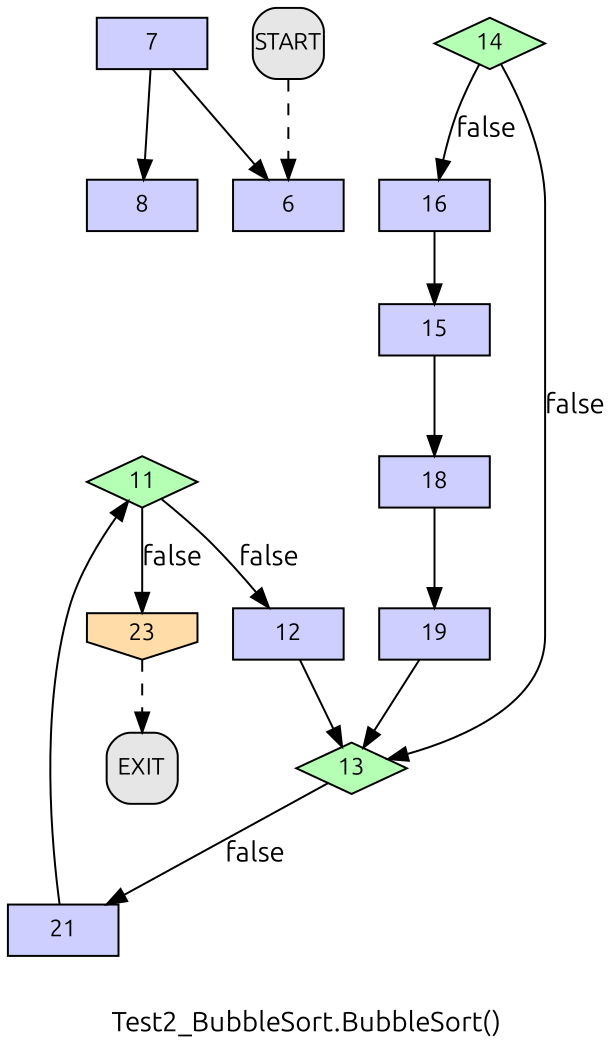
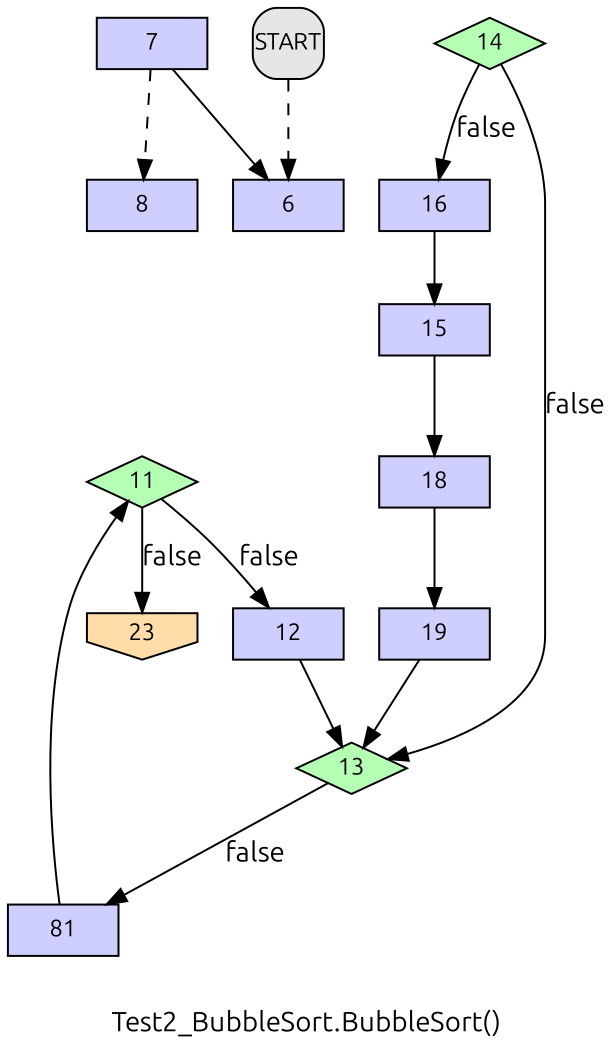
edge "7" -> "8": style solid -> dashed
node "EXIT": removed
node "21": label "21" -> "81"
